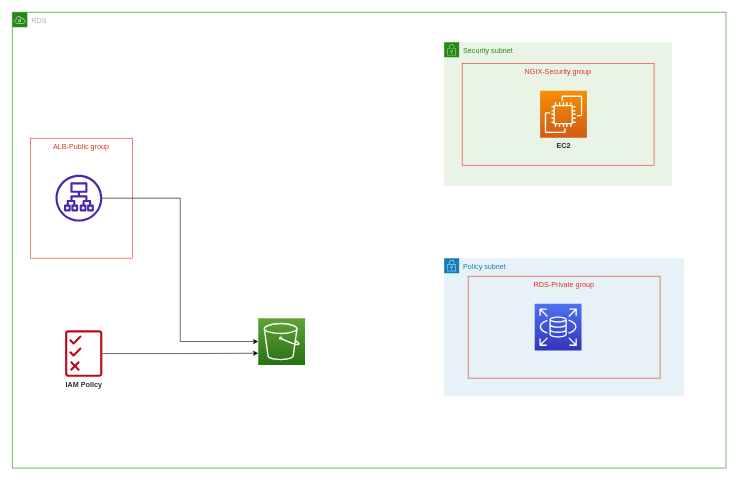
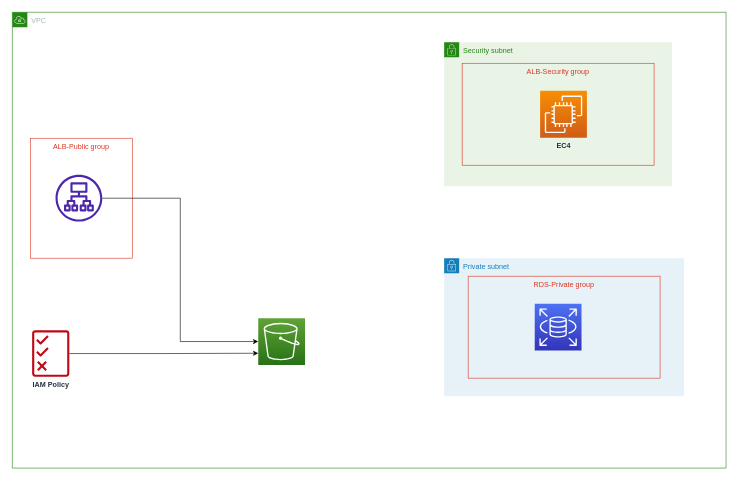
node "RDS": label "RDS" -> "VPC"
node "NGIX-Security group": label "NGIX-Security group" -> "ALB-Security group"
node "EC2": label "EC2" -> "EC4"
node "Policy subnet": label "Policy subnet" -> "Private subnet"
node "IAM Policy": moved (84, 354) -> (51, 354)
